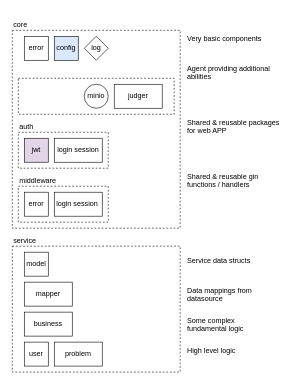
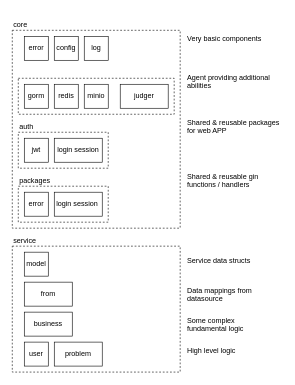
node "config": fillcolor #dae8fc -> #ffffff
node "log": shape diamond -> rectangle
node "Agent providing additional abilities": moved (234, 72) -> (234, 81)
node "gorm": added
node "redis": added
node "minio": shape ellipse -> rectangle
node "judger": moved (138, 96) -> (144, 96)
node "jwt": fillcolor #e1d5e7 -> #ffffff
node "middleware": label "middleware" -> "packages"
node "mapper": label "mapper" -> "from"
